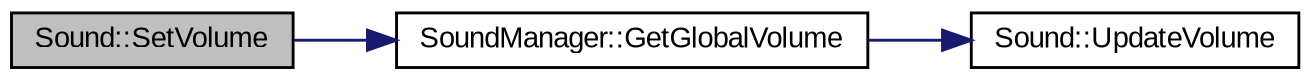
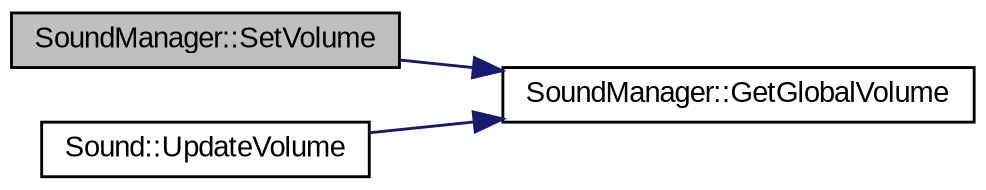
node "Sound::SetVolume": label "Sound::SetVolume" -> "SoundManager::SetVolume"
edge "SoundManager::GetGlobalVolume" -> "Sound::UpdateVolume": reversed
